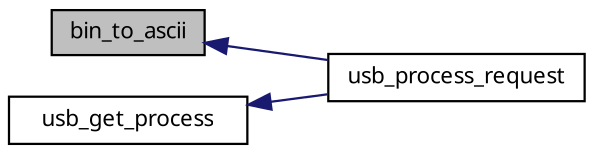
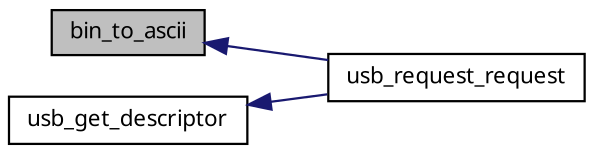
node "usb_process_request": label "usb_process_request" -> "usb_request_request"
node "usb_get_process": label "usb_get_process" -> "usb_get_descriptor"
